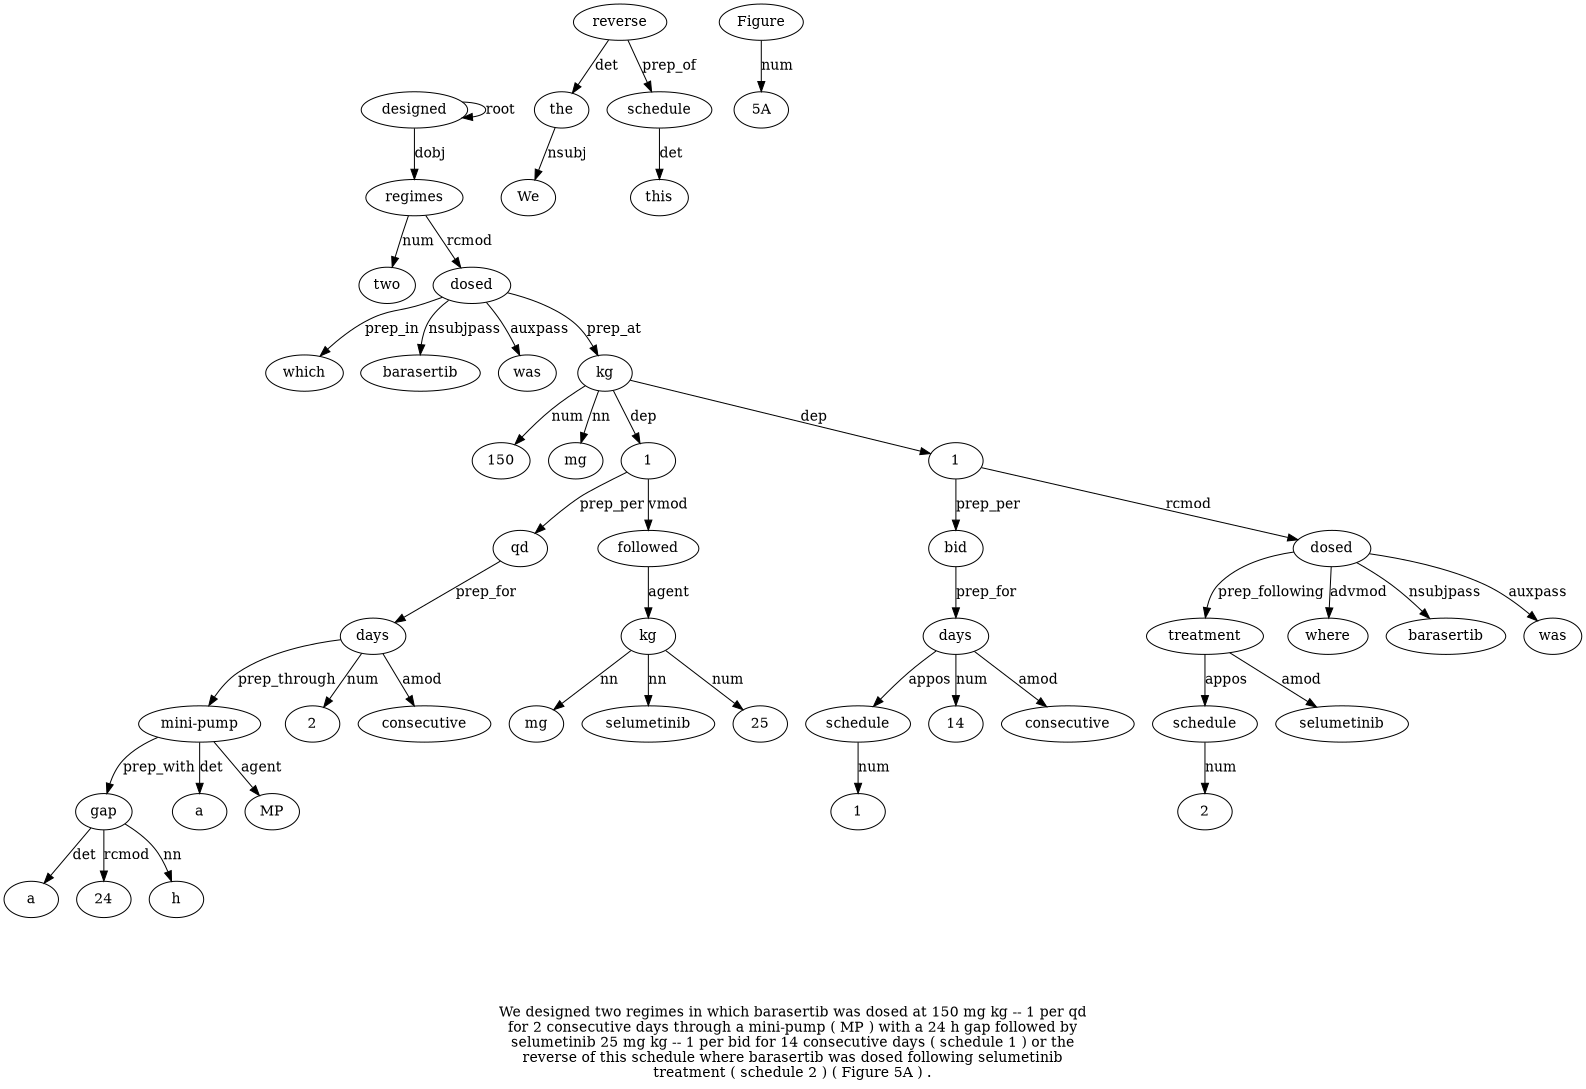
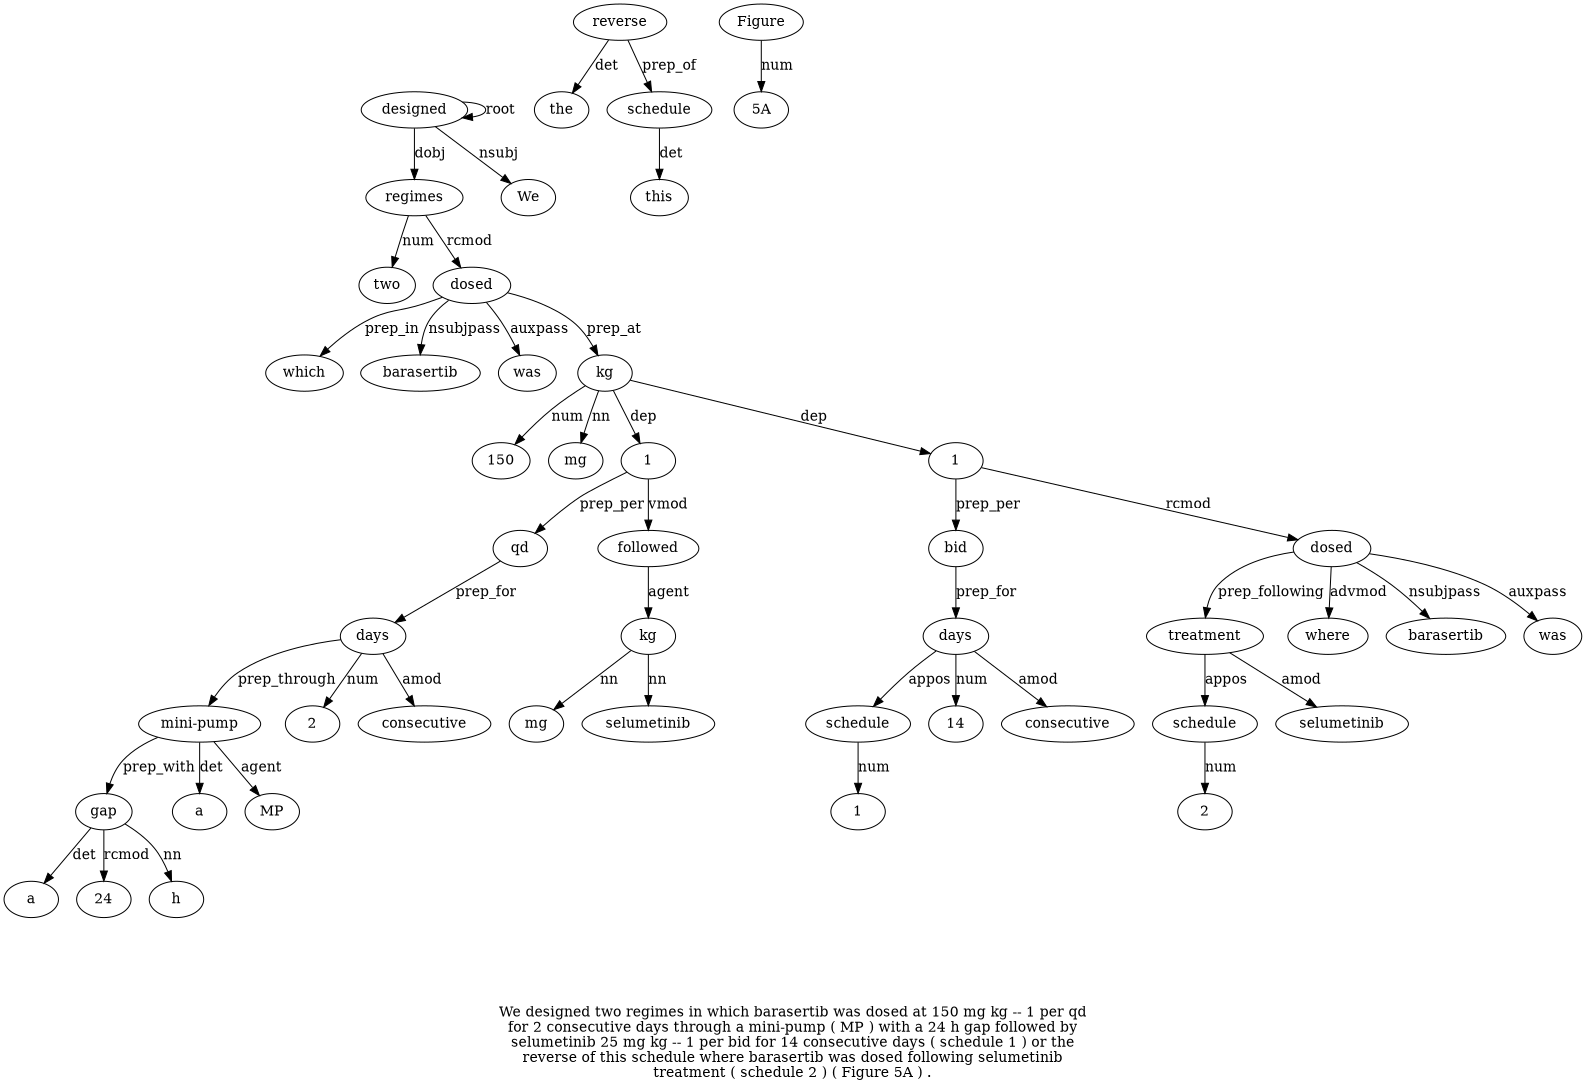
edge "the" -> "We": now "designed" -> "We"
node "25": removed
